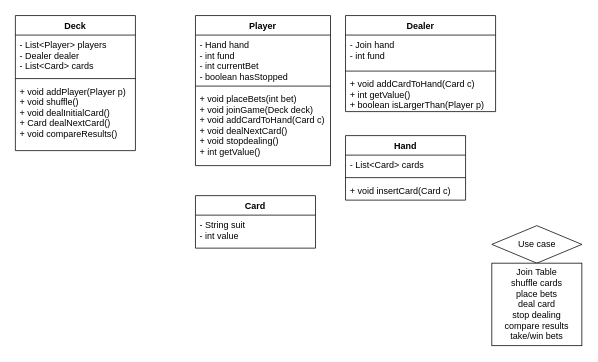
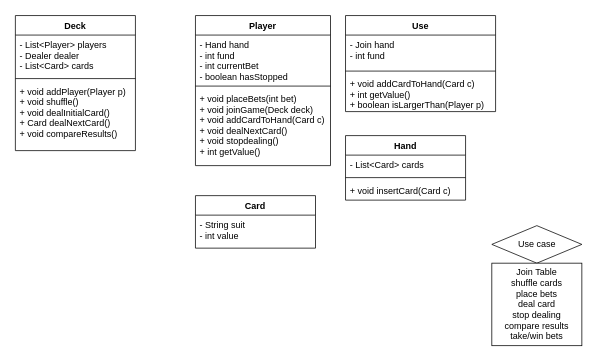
node "Dealer": label "Dealer" -> "Use"
